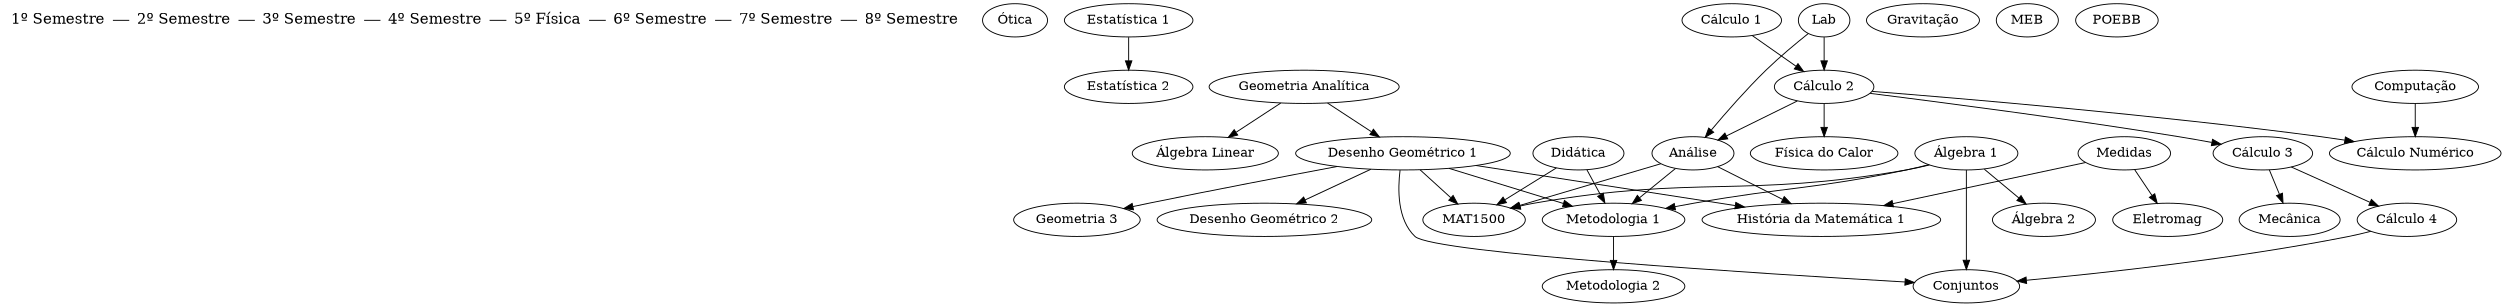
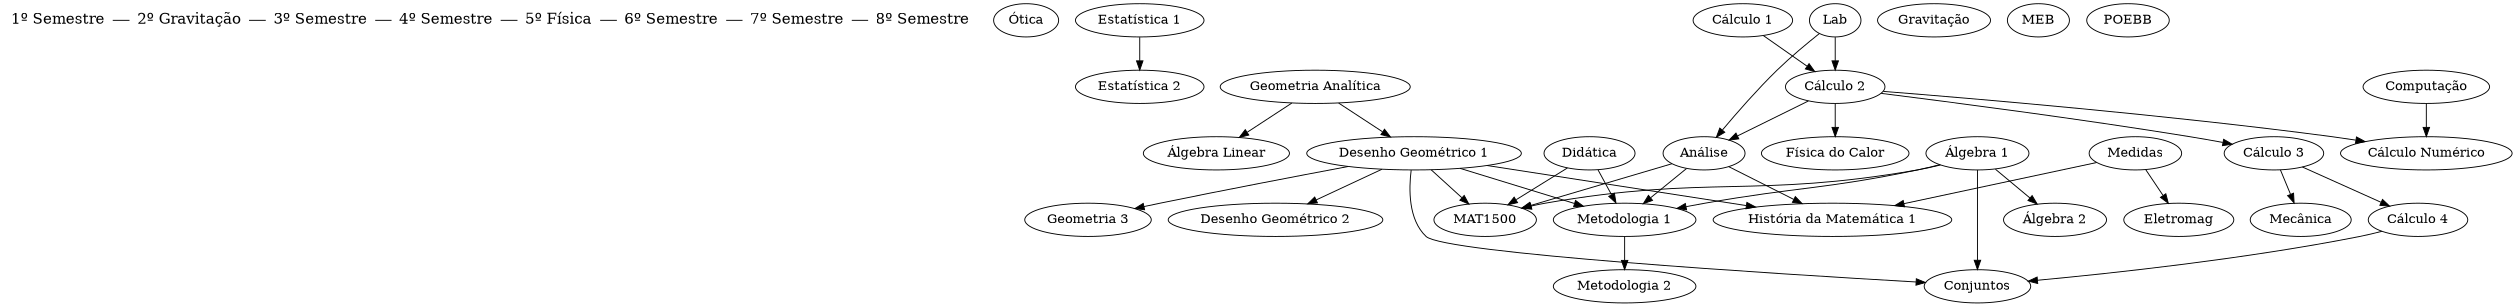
node "2º Semestre": label "2º Semestre" -> "2º Gravitação"
